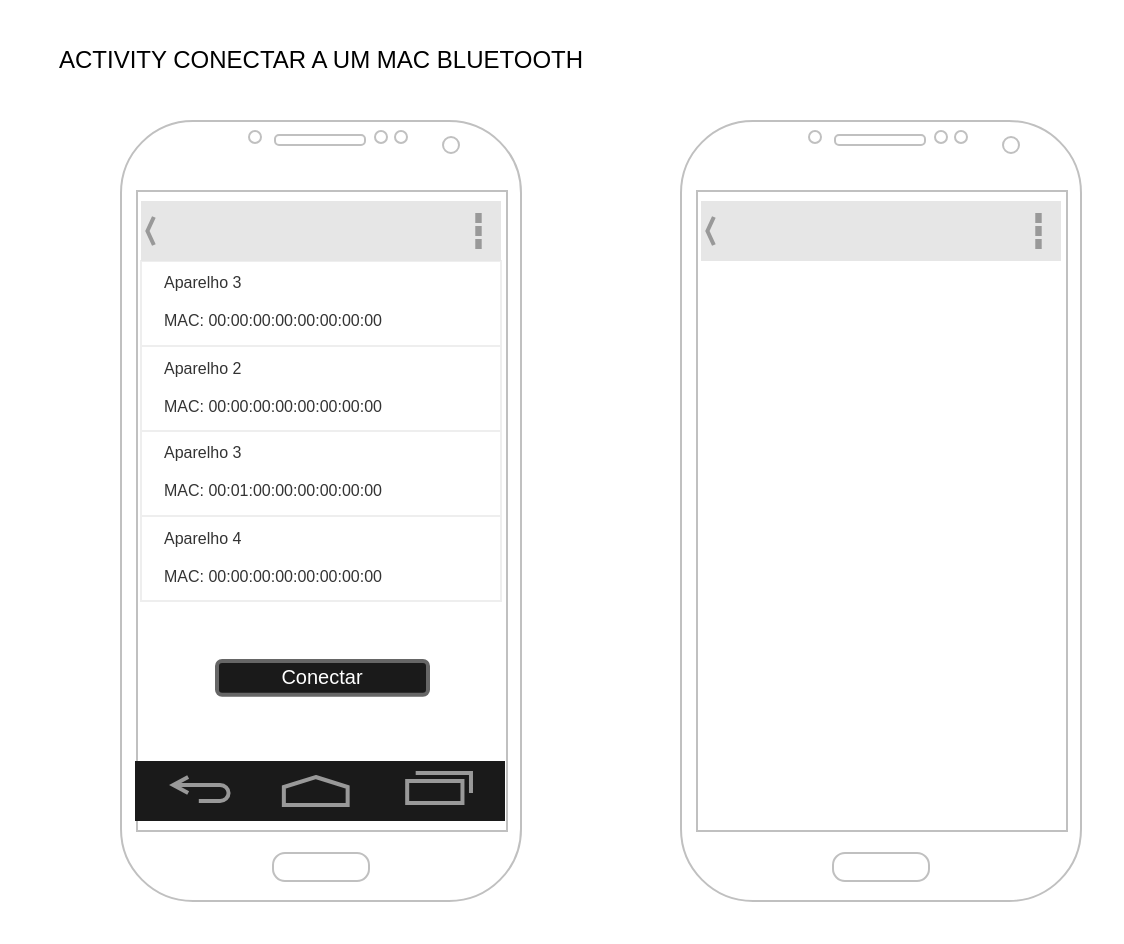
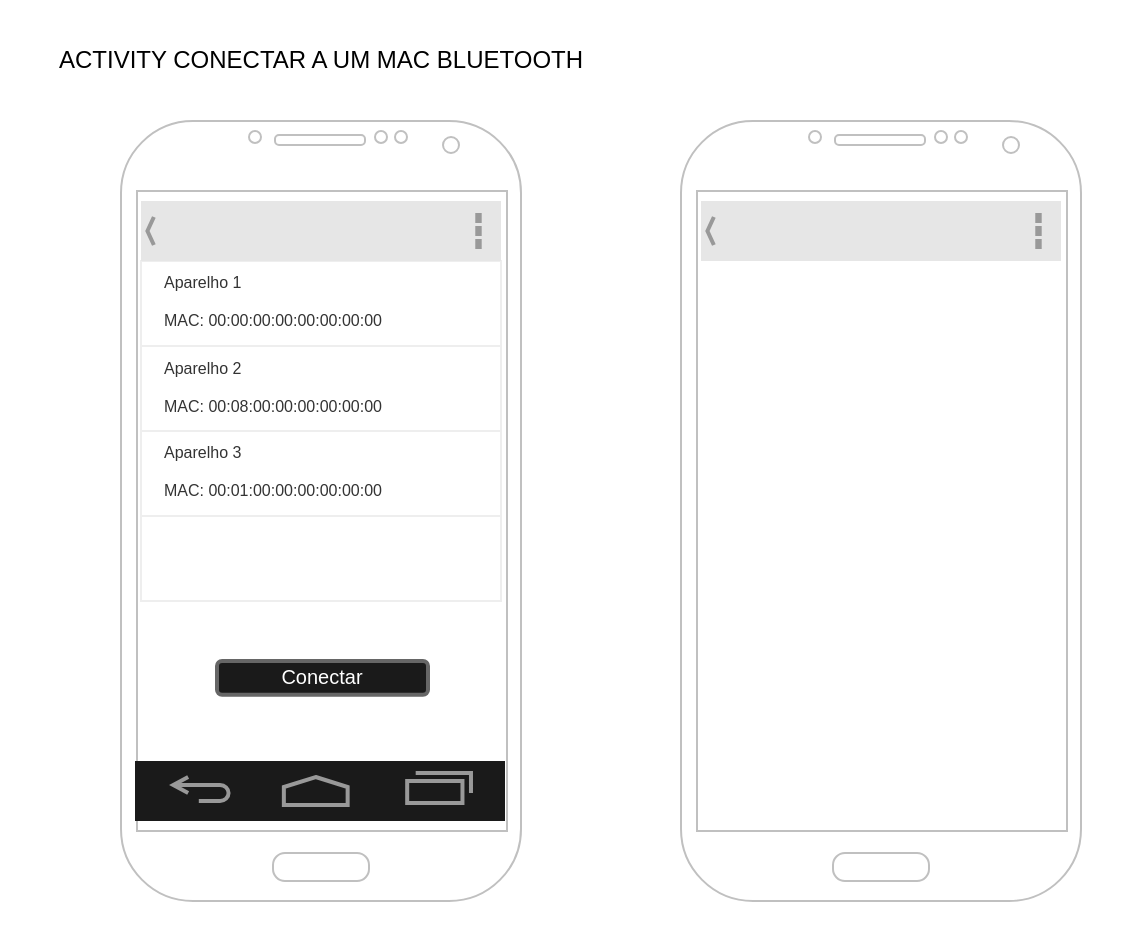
node "Aparelho 3 MAC: 00:00:00:00:00:00:00:00": label "Aparelho 3 MAC: 00:00:00:00:00:00:00:00" -> "Aparelho 1 MAC: 00:00:00:00:00:00:00:00"
node "Aparelho 2 MAC: 00:00:00:00:00:00:00:00": label "Aparelho 2 MAC: 00:00:00:00:00:00:00:00" -> "Aparelho 2 MAC: 00:08:00:00:00:00:00:00"
node "Aparelho 4 MAC: 00:00:00:00:00:00:00:00": removed
